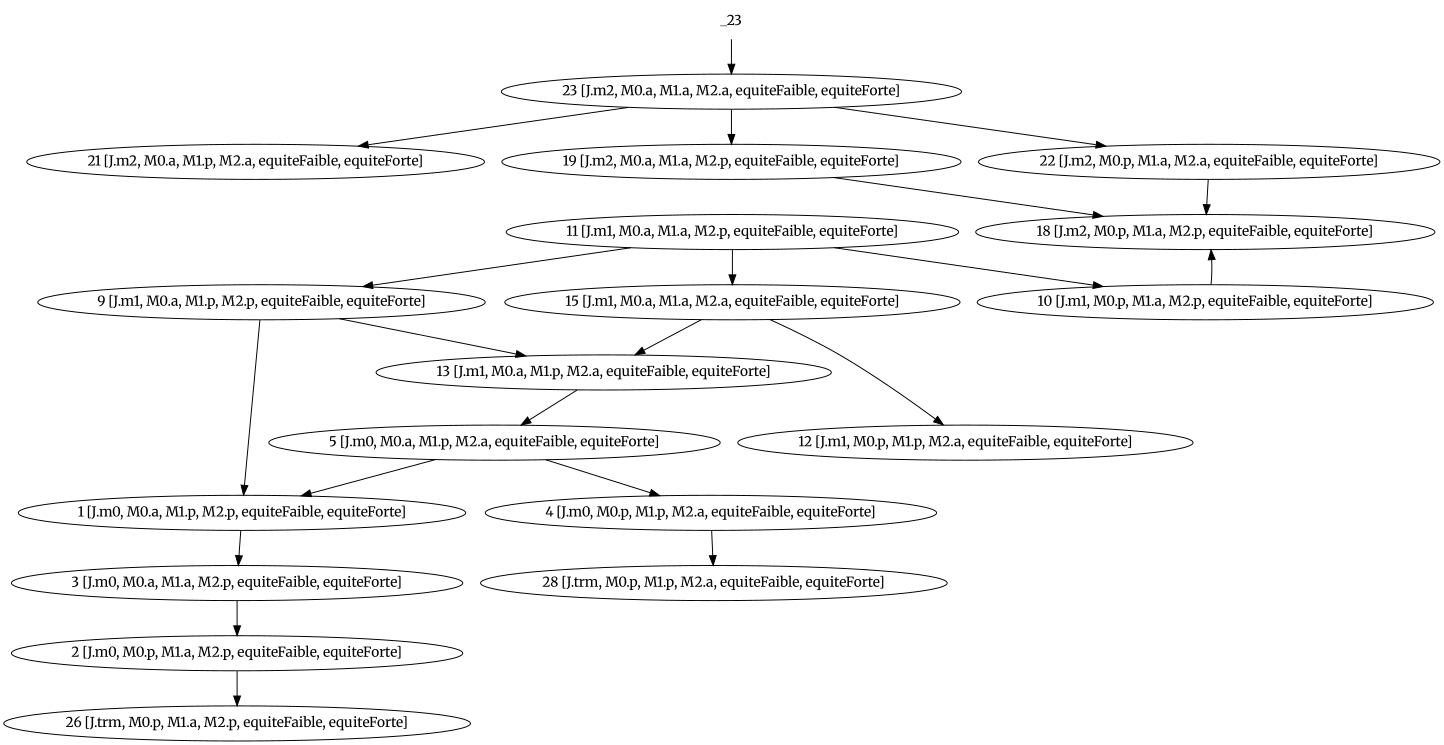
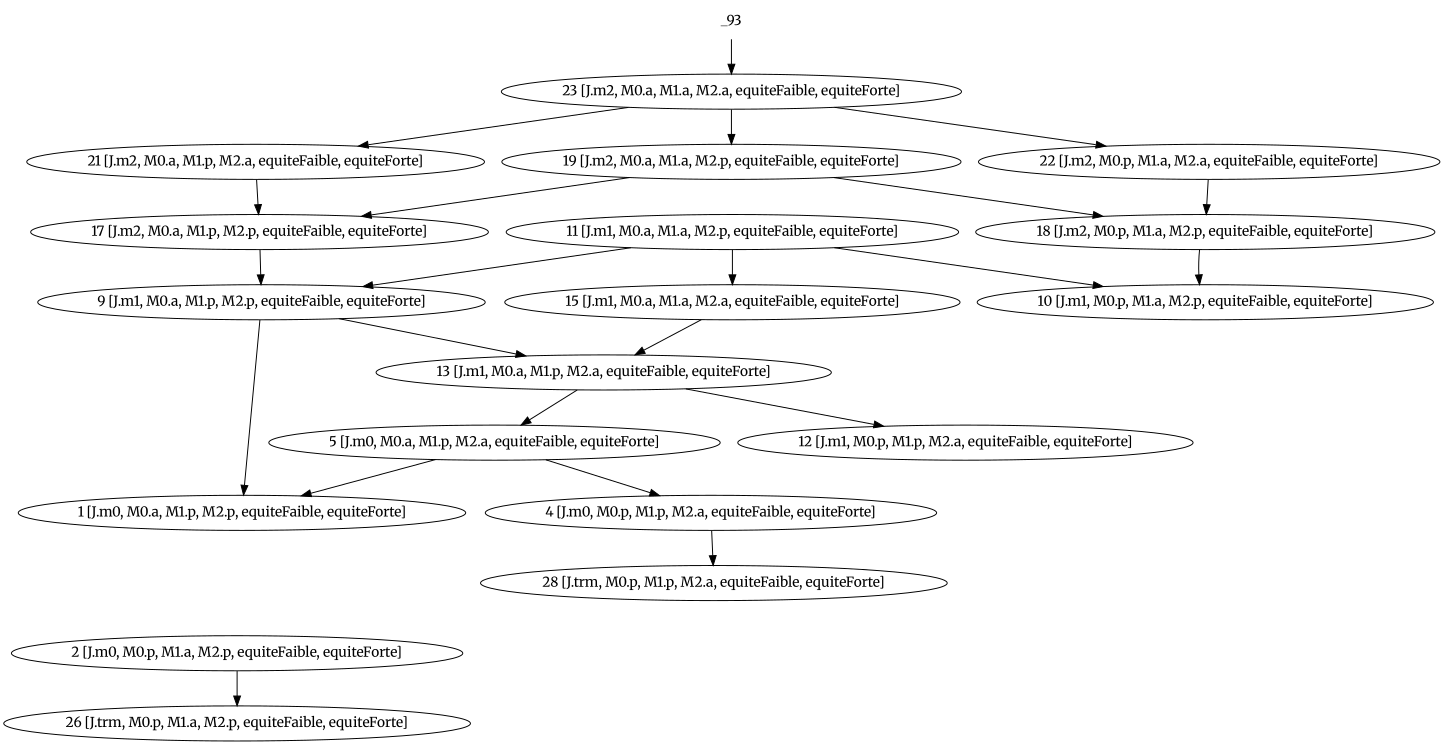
node "_23": label "_23" -> "_93"
node "17 [J.m2, M0.a, M1.p, M2.p, equiteFaible, equiteForte]": added
edge "10 [J.m1, M0.p, M1.a, M2.p, equiteFaible, equiteForte]" -> "18 [J.m2, M0.p, M1.a, M2.p, equiteFaible, equiteForte]": reversed
edge "15 [J.m1, M0.a, M1.a, M2.a, equiteFaible, equiteForte]" -> "12 [J.m1, M0.p, M1.p, M2.a, equiteFaible, equiteForte]": now "13 [J.m1, M0.a, M1.p, M2.a, equiteFaible, equiteForte]" -> "12 [J.m1, M0.p, M1.p, M2.a, equiteFaible, equiteForte]"
node "3 [J.m0, M0.a, M1.a, M2.p, equiteFaible, equiteForte]": removed
